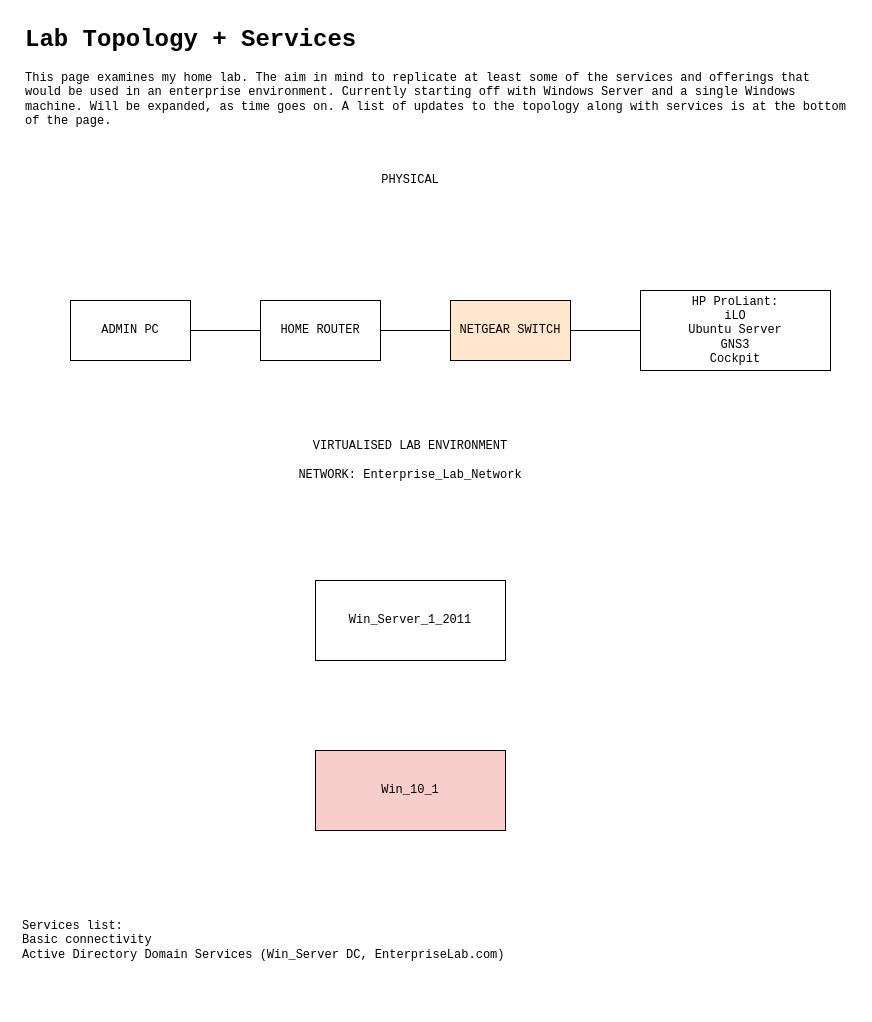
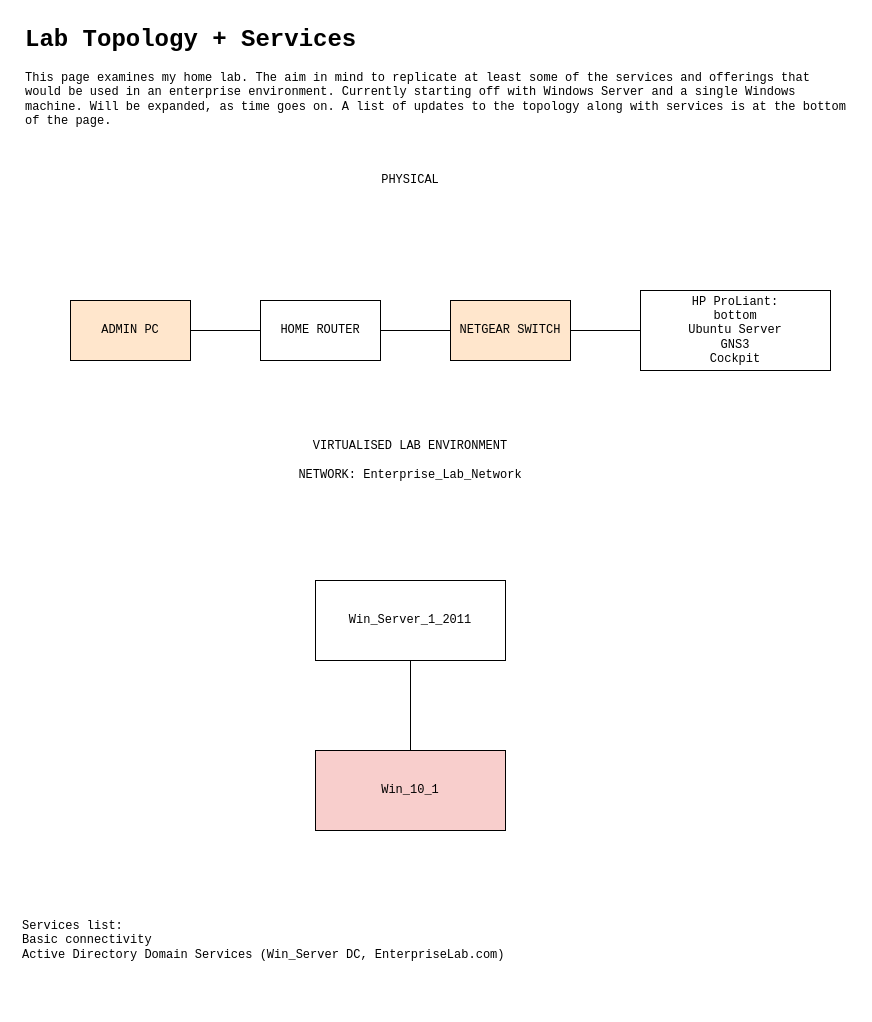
node "ADMIN PC": fillcolor #ffffff -> #ffe6cc
node "HP ProLiant: iLO Ubuntu Server GNS3 Cockpit": label "HP ProLiant: iLO Ubuntu Server GNS3 Cockpit" -> "HP ProLiant: bottom Ubuntu Server GNS3 Cockpit"
edge "Win_Server_1_2011" -- "Win_10_1": added
